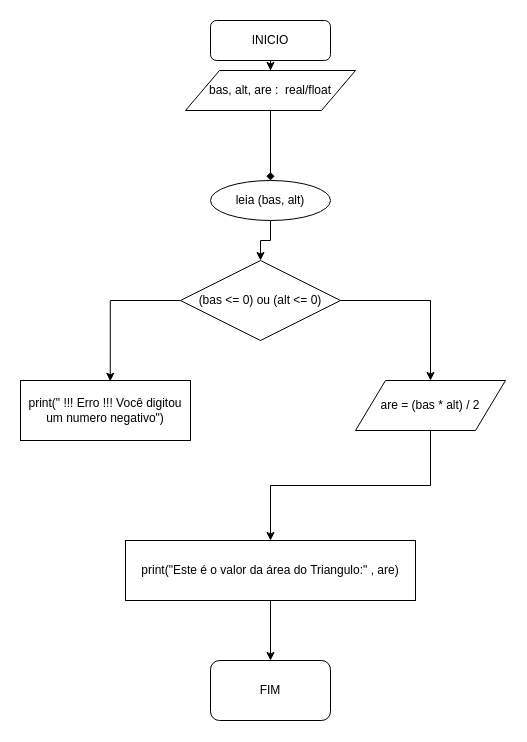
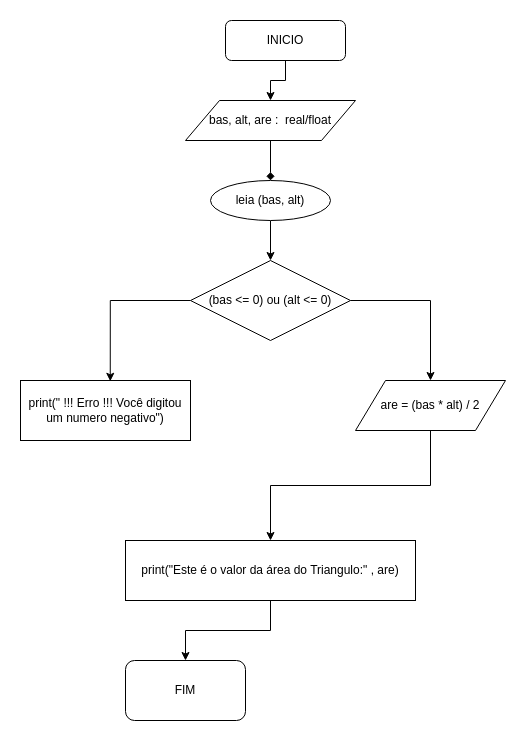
node "INICIO": moved (271, 41) -> (286, 41)
node "bas, alt, are : real/float": moved (271, 91) -> (271, 121)
node "(bas <= 0) ou (alt <= 0)": moved (261, 301) -> (271, 301)
node "FIM": moved (271, 691) -> (186, 691)
